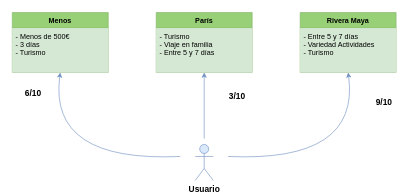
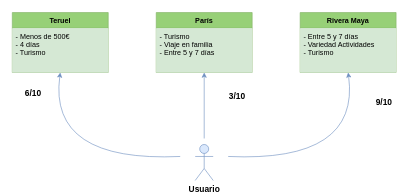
node "Menos": label "Menos" -> "Teruel"
node "- Menos de 500€ - 3 días - Turismo": label "- Menos de 500€ - 3 días - Turismo" -> "- Menos de 500€ - 4 días - Turismo"
